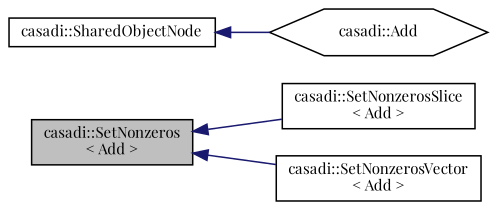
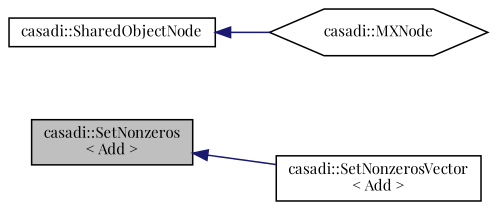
node "casadi::Add": label "casadi::Add" -> "casadi::MXNode"
node "casadi::SetNonzerosSlice < Add >": removed
